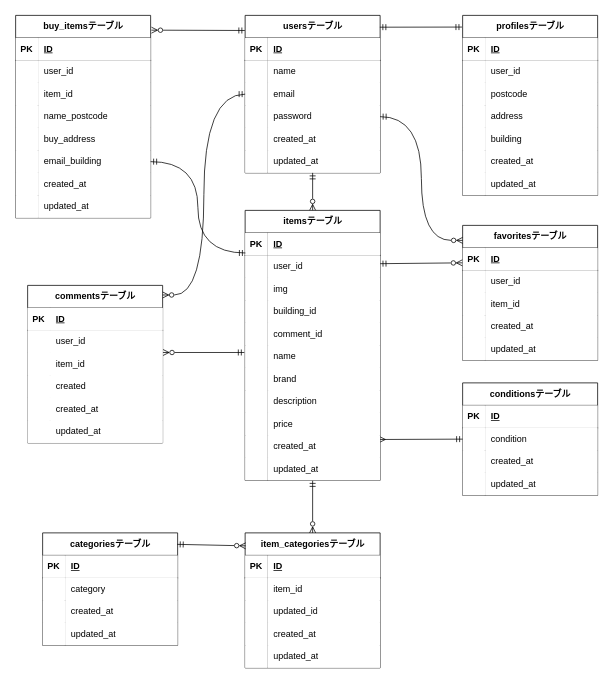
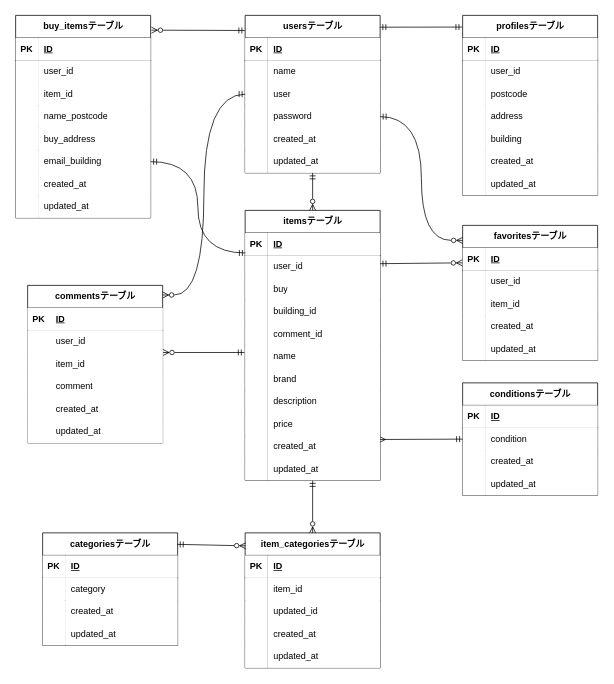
node "email": label "email" -> "user"
node "img": label "img" -> "buy"
node "created": label "created" -> "comment"
